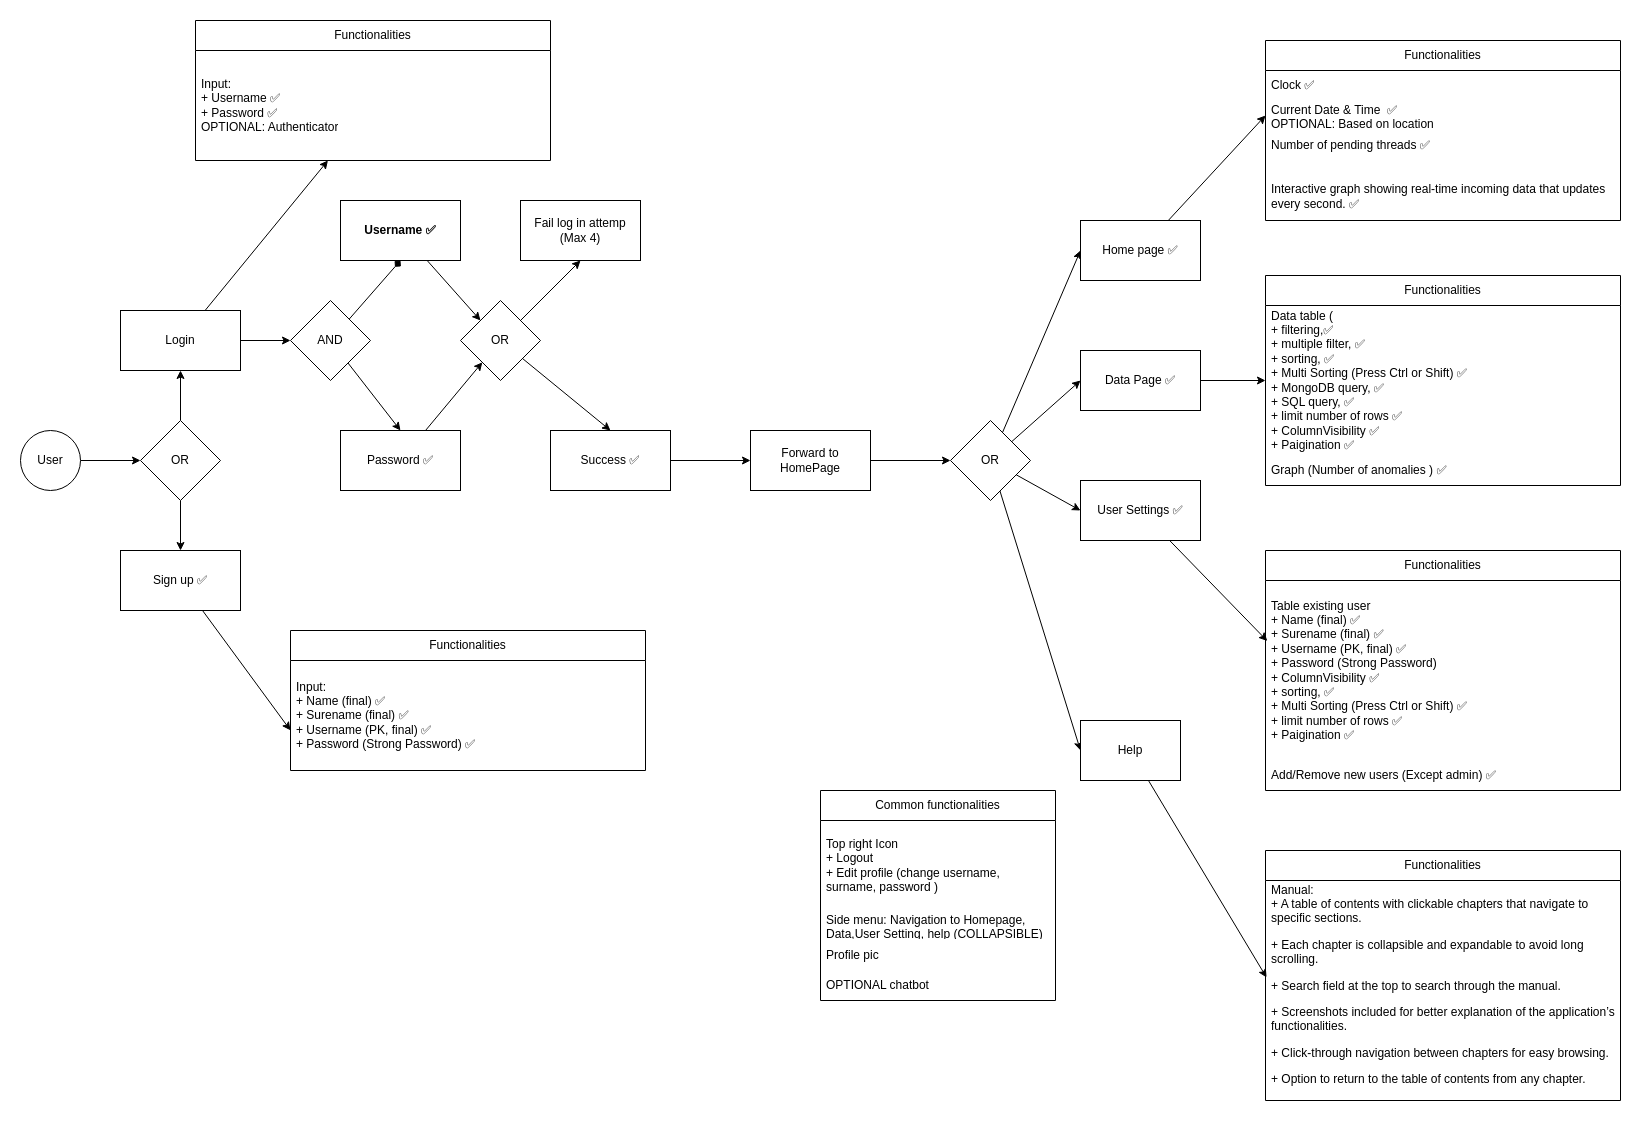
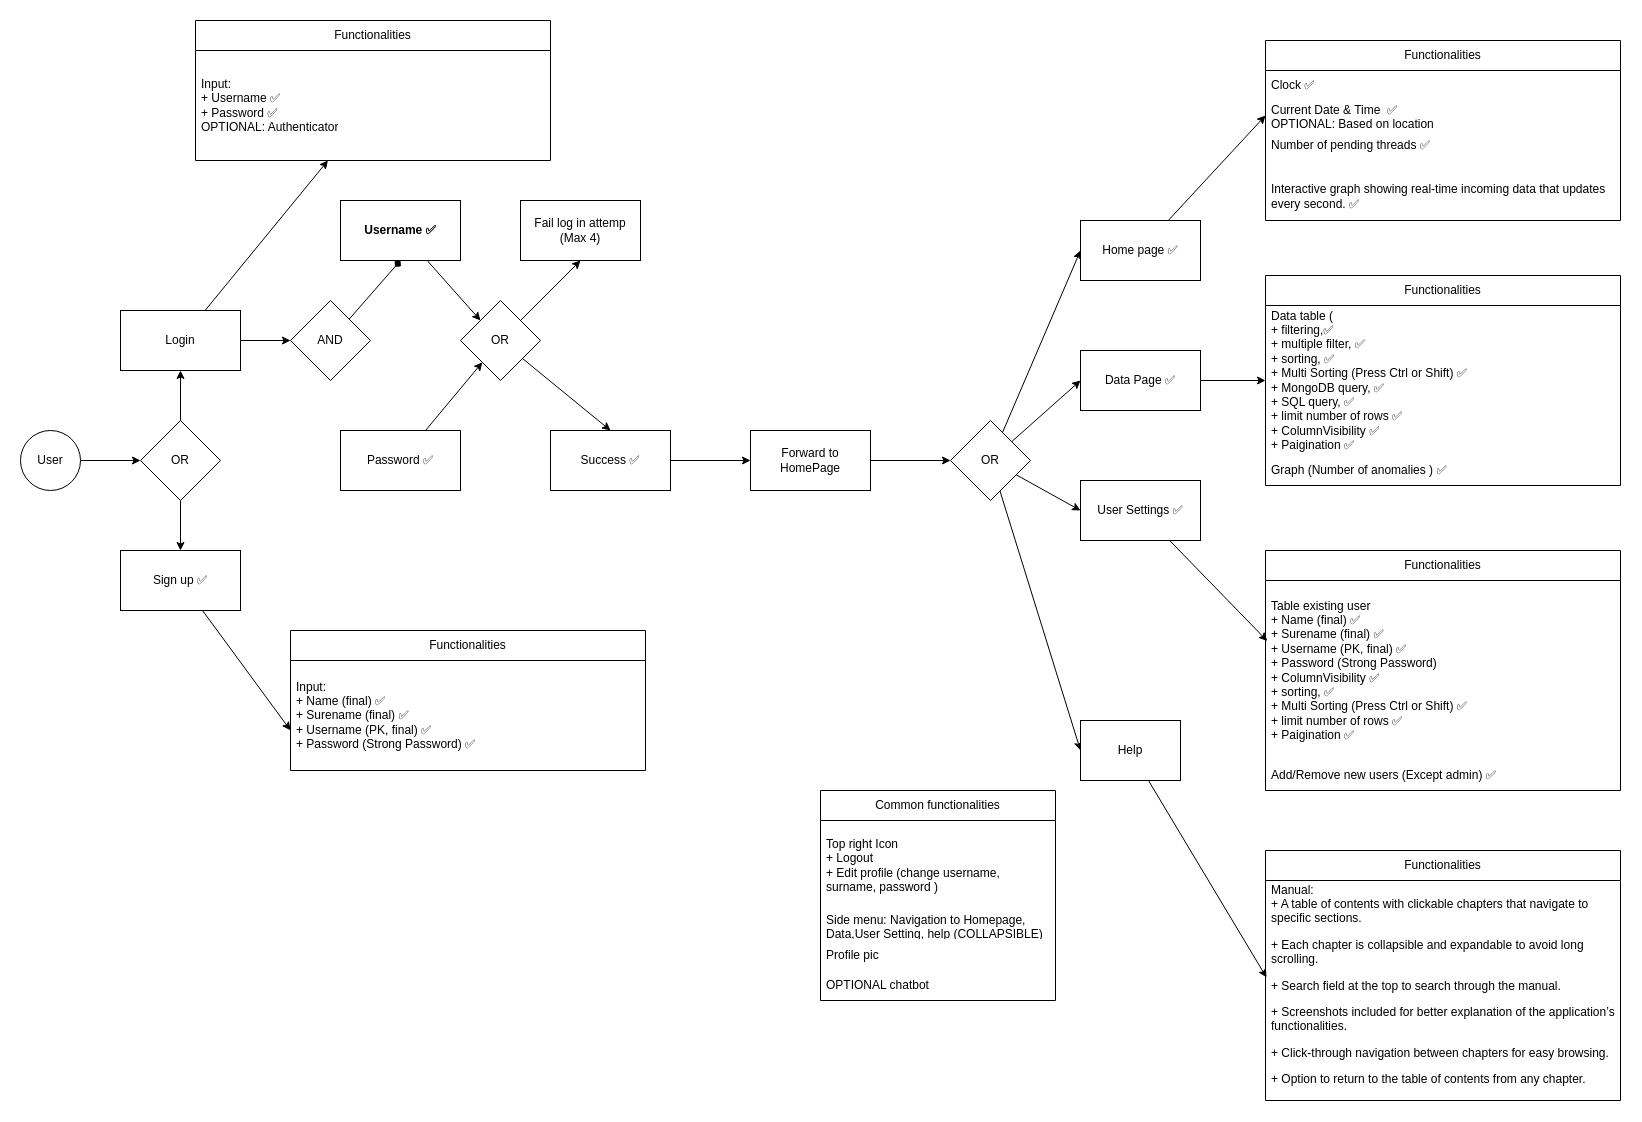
edge "AND" -> "Password ✅": removed
